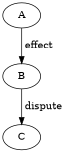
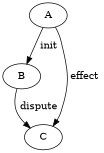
edge "A" -> "B": label " effect " -> " init "
edge "A" -> "C": added, label "effect"
